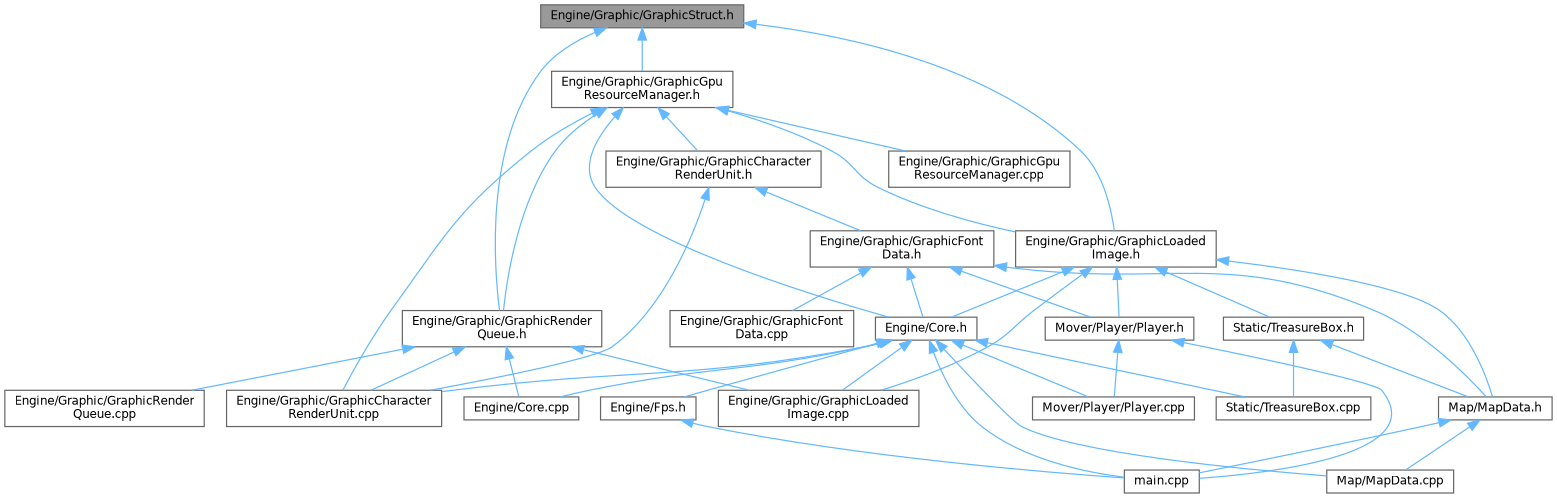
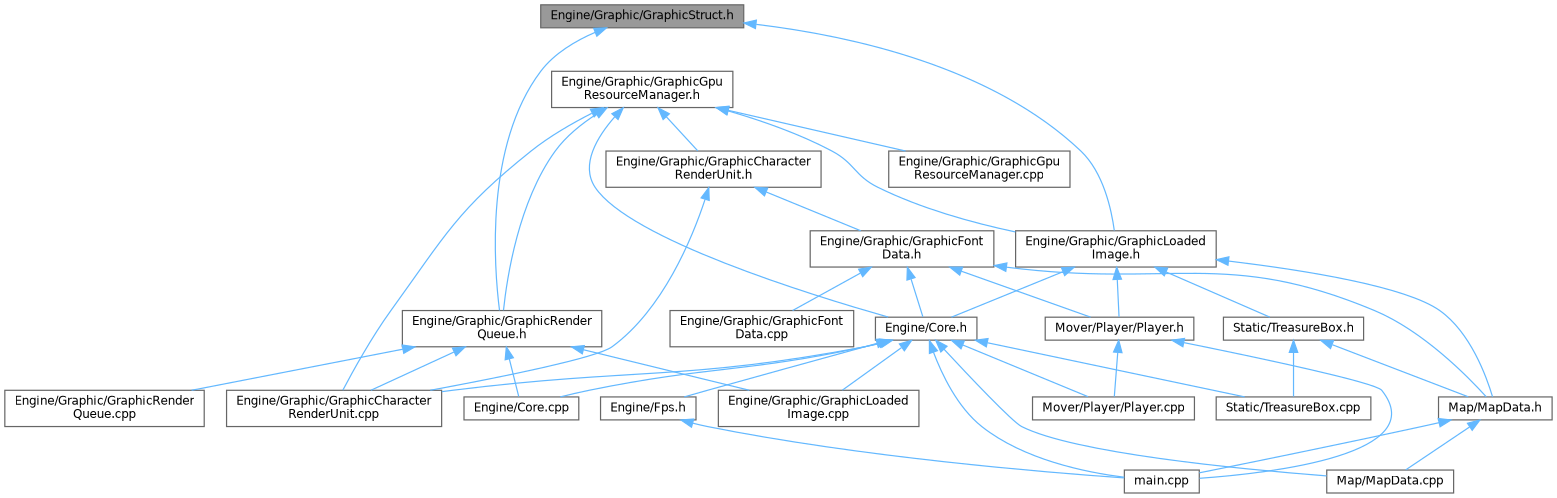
edge "Engine/Graphic/GraphicGpu ResourceManager.h" -> "Engine/Graphic/GraphicStruct.h": removed
edge "Engine/Graphic/GraphicLoaded Image.cpp" -> "Engine/Graphic/GraphicLoaded Image.h": removed
